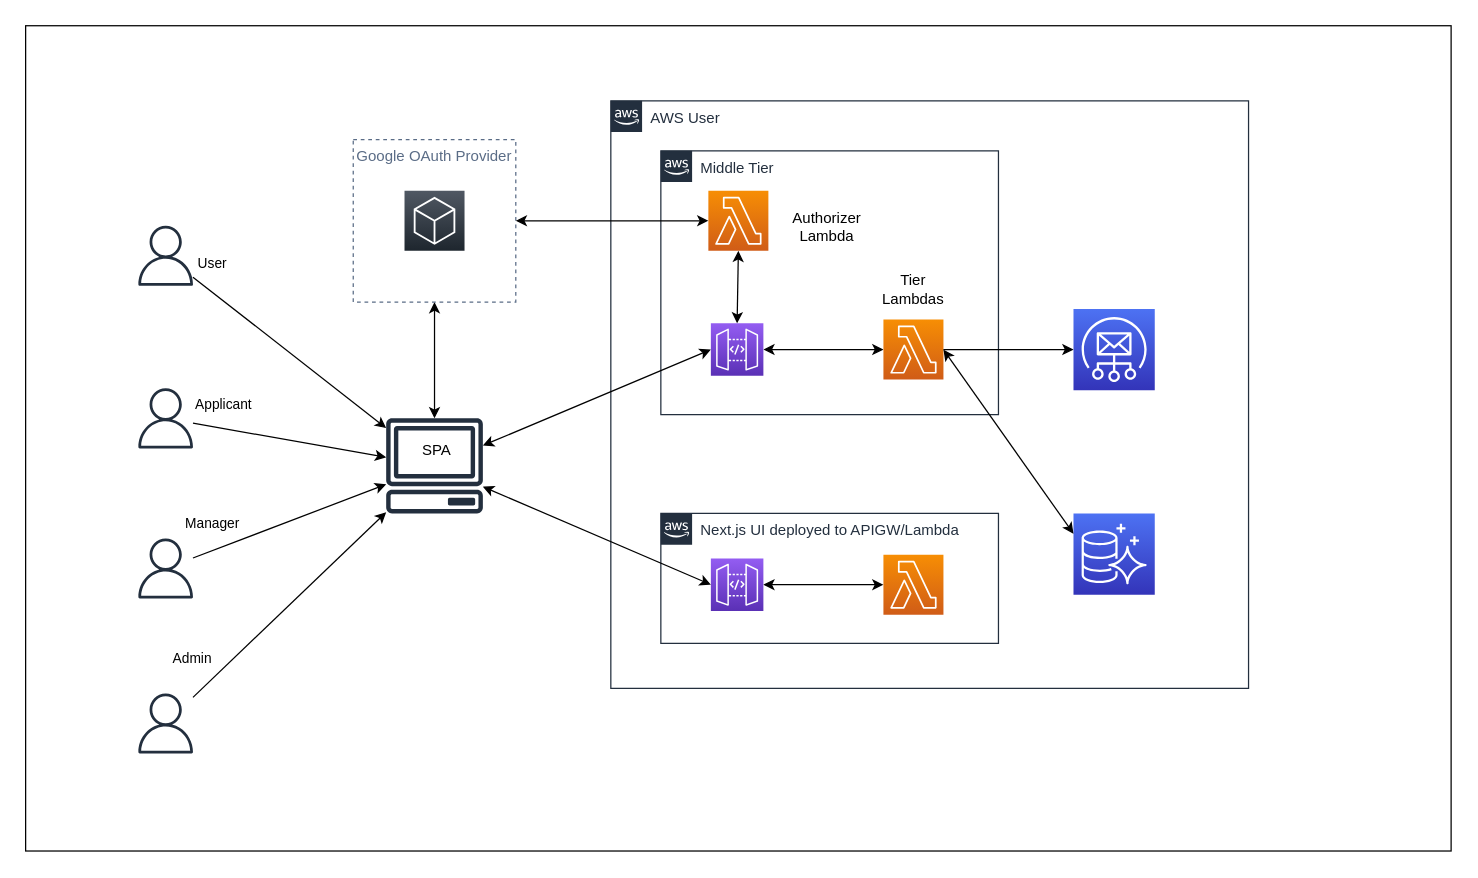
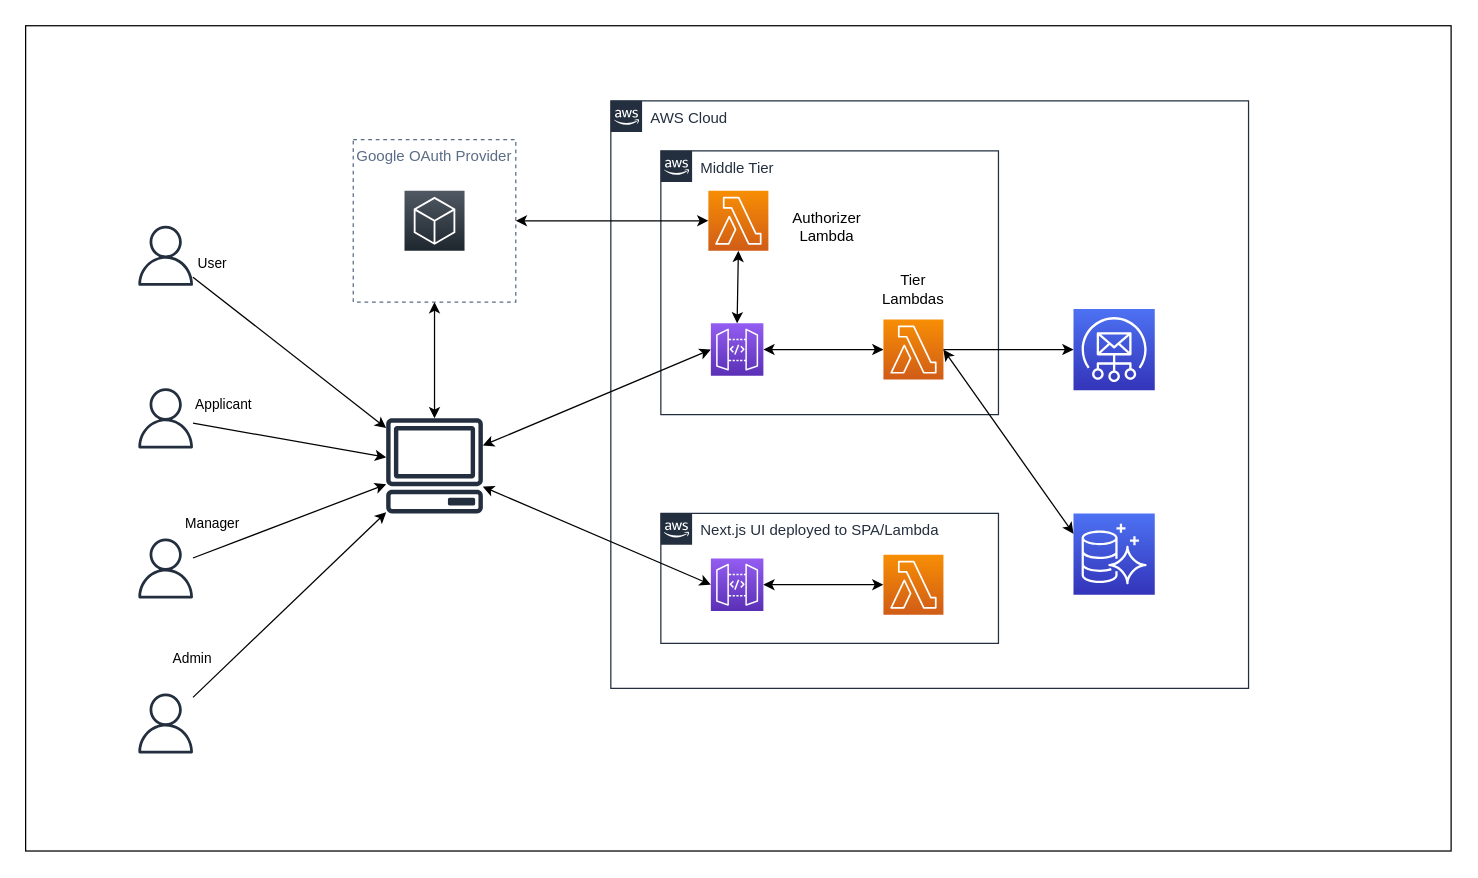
node "AWS User": label "AWS User" -> "AWS Cloud"
node "SPA": removed
node "Next.js UI deployed to APIGW/Lambda": label "Next.js UI deployed to APIGW/Lambda" -> "Next.js UI deployed to SPA/Lambda"
